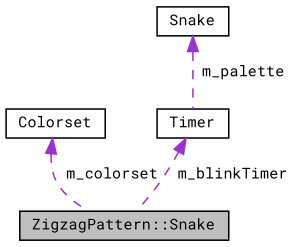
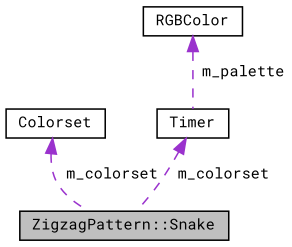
node "Snake": label "Snake" -> "RGBColor"
edge "ZigzagPattern::Snake" -> "Timer": label " m_blinkTimer" -> " m_colorset"
